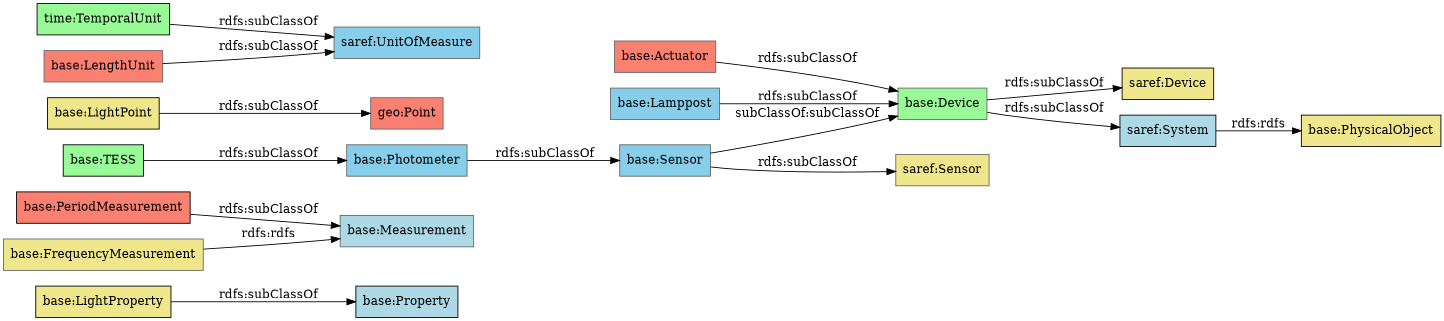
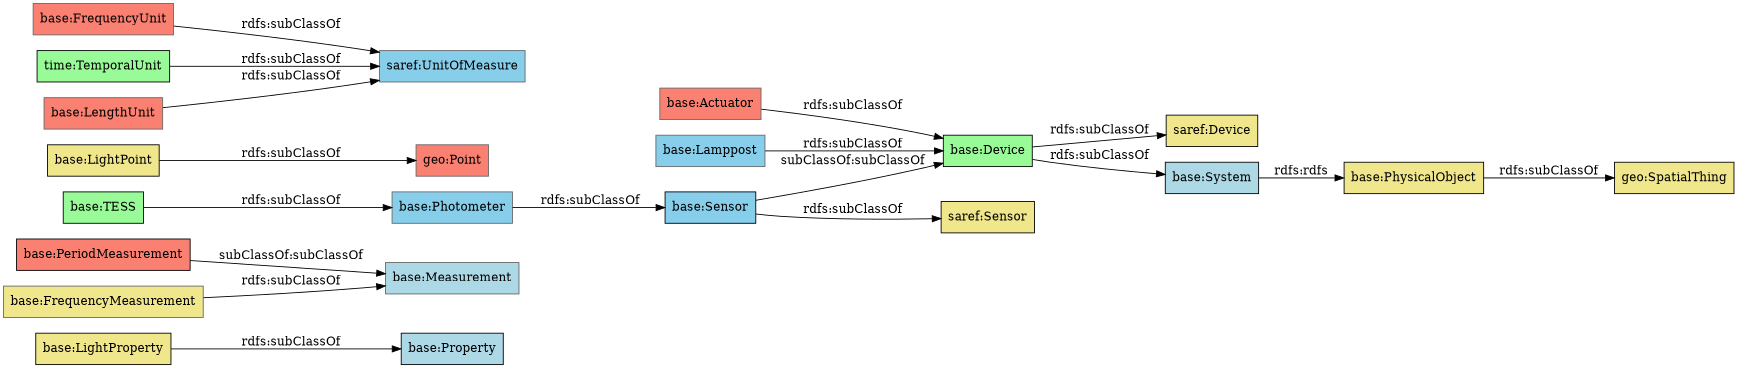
node "base:FrequencyUnit": added
node "base:Device": color gray40 -> black
node "saref:System": label "saref:System" -> "base:System"
node "base:Sensor": color gray40 -> black
node "saref:Sensor": color gray40 -> black
node "geo:SpatialThing": added
edge "base:PeriodMeasurement" -> "base:Measurement": label "rdfs:subClassOf" -> "subClassOf:subClassOf"
edge "base:FrequencyMeasurement" -> "base:Measurement": label "rdfs:rdfs" -> "rdfs:subClassOf"
